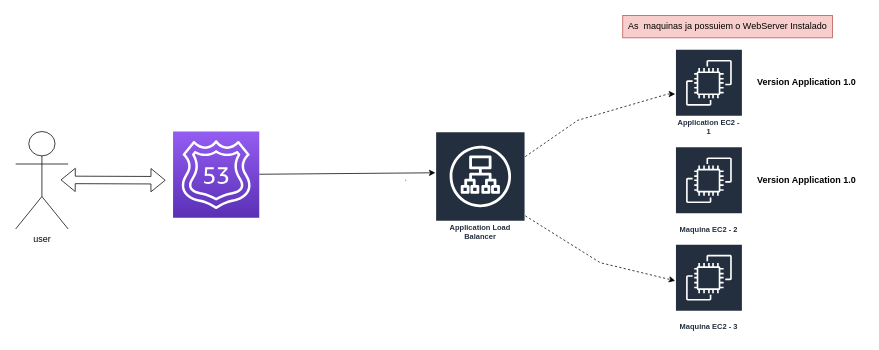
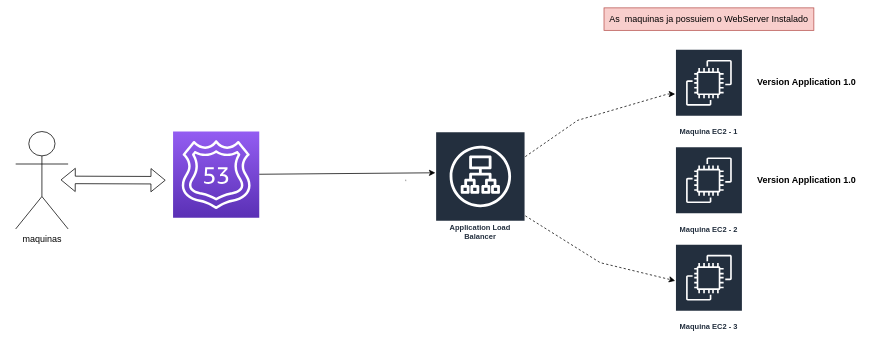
node "As maquinas ja possuiem o WebServer Instalado": moved (728, 27) -> (709, 19)
node "Application EC2 - 1": label "Application EC2 - 1" -> "Maquina EC2 - 1"
node "user": label "user" -> "maquinas"
